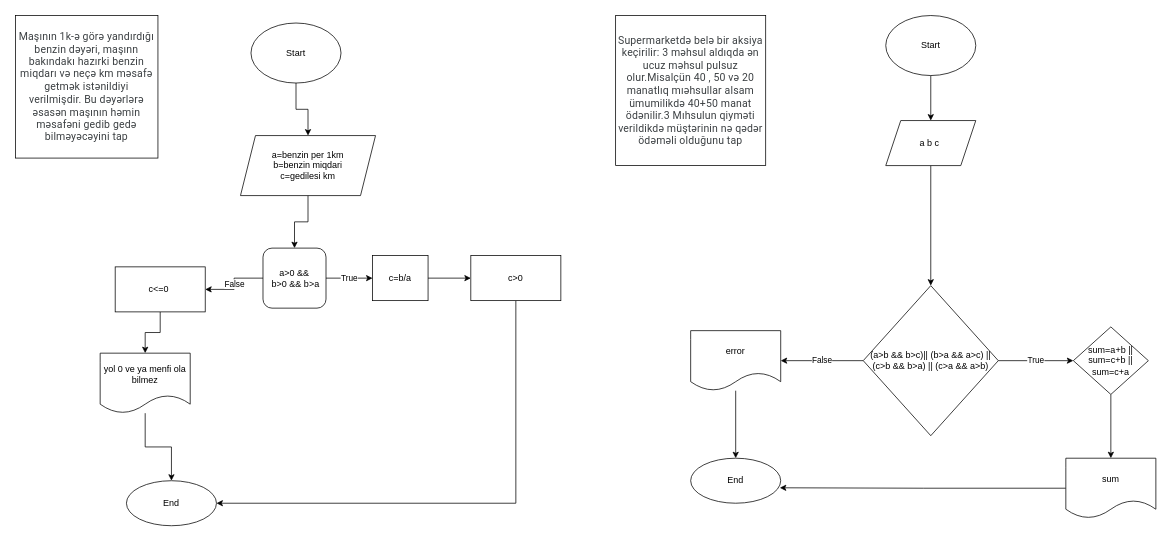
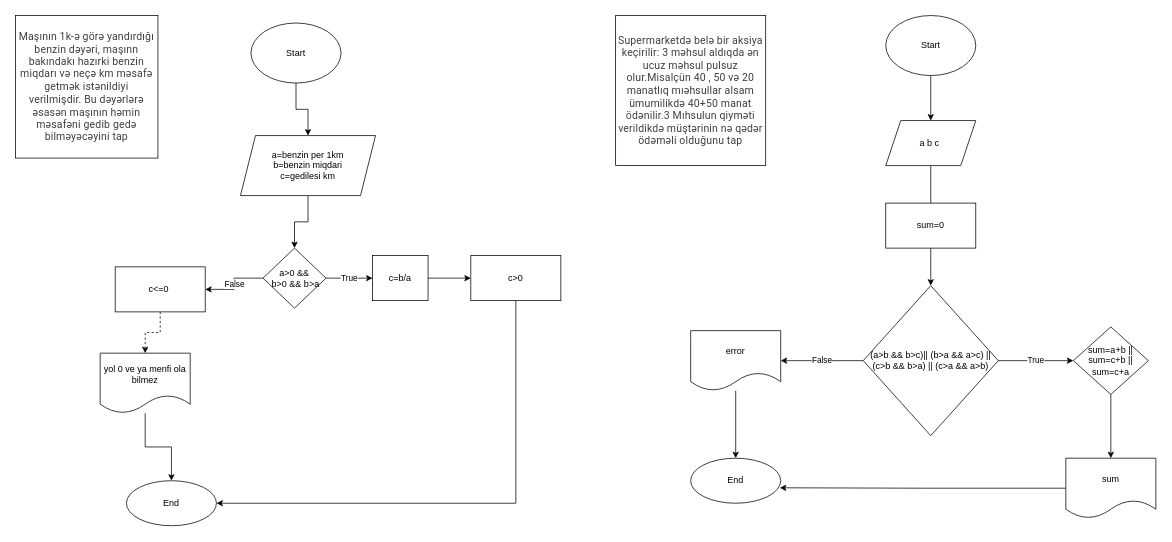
node "sum=0": added
node "a>0 && b>0 && b>a": shape rounded rectangle -> diamond
edge "c<=0" -> "yol 0 ve ya menfi ola bilmez": style solid -> dashed
